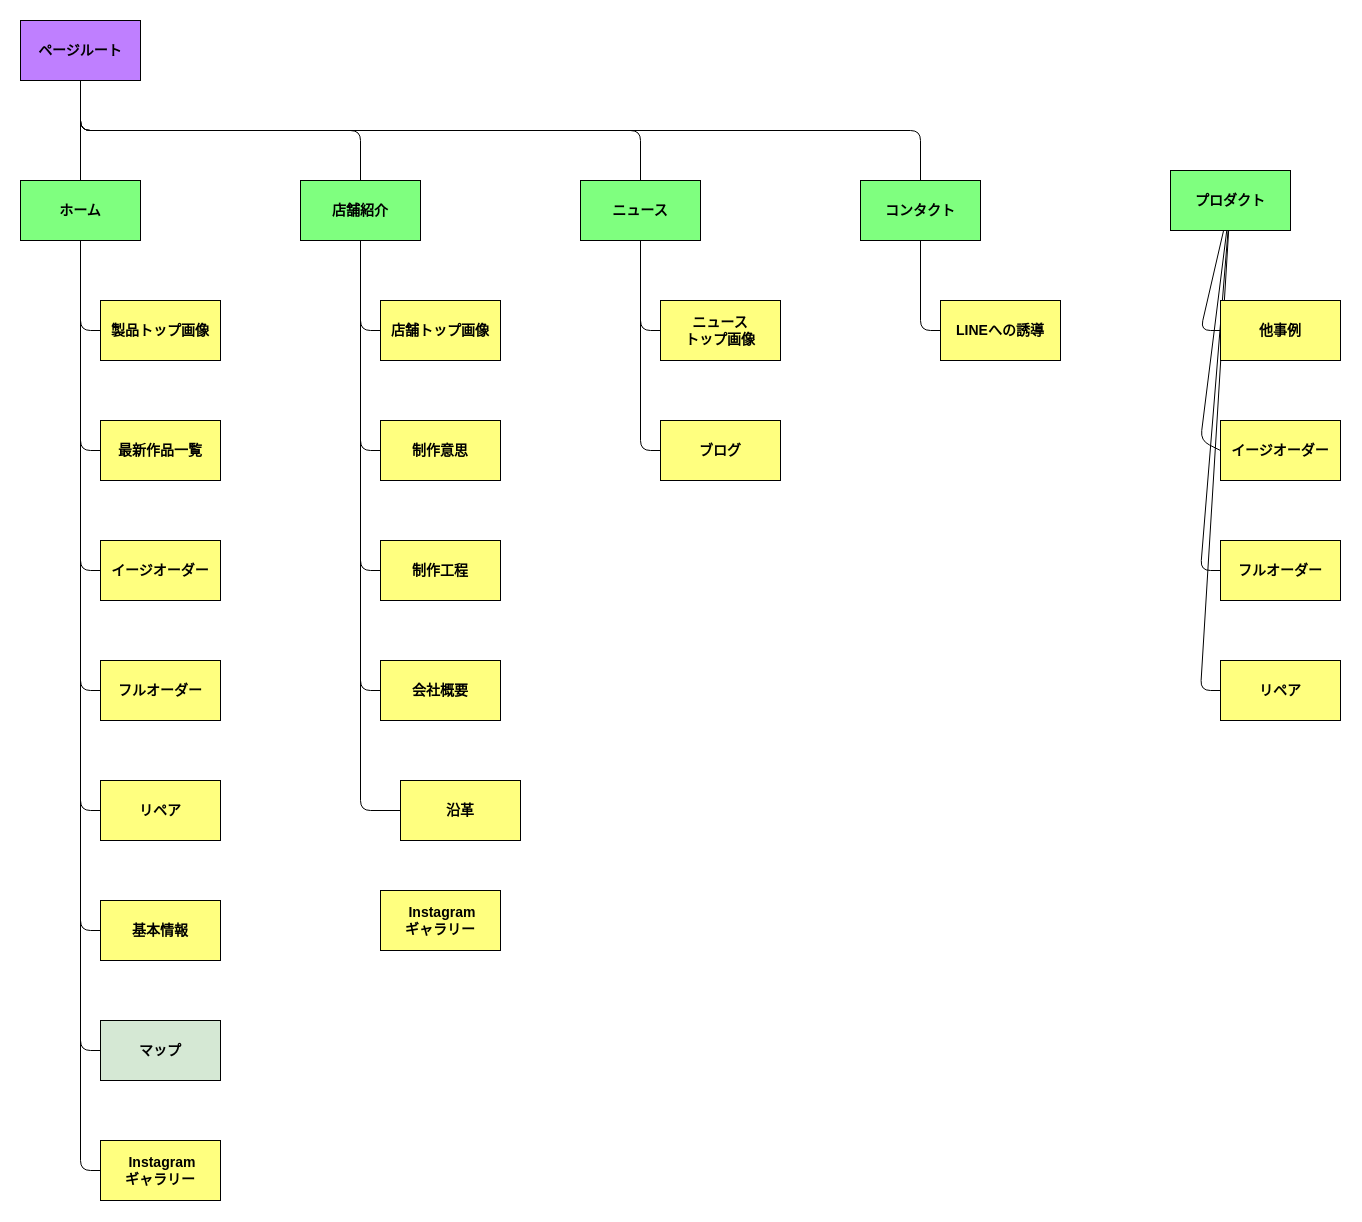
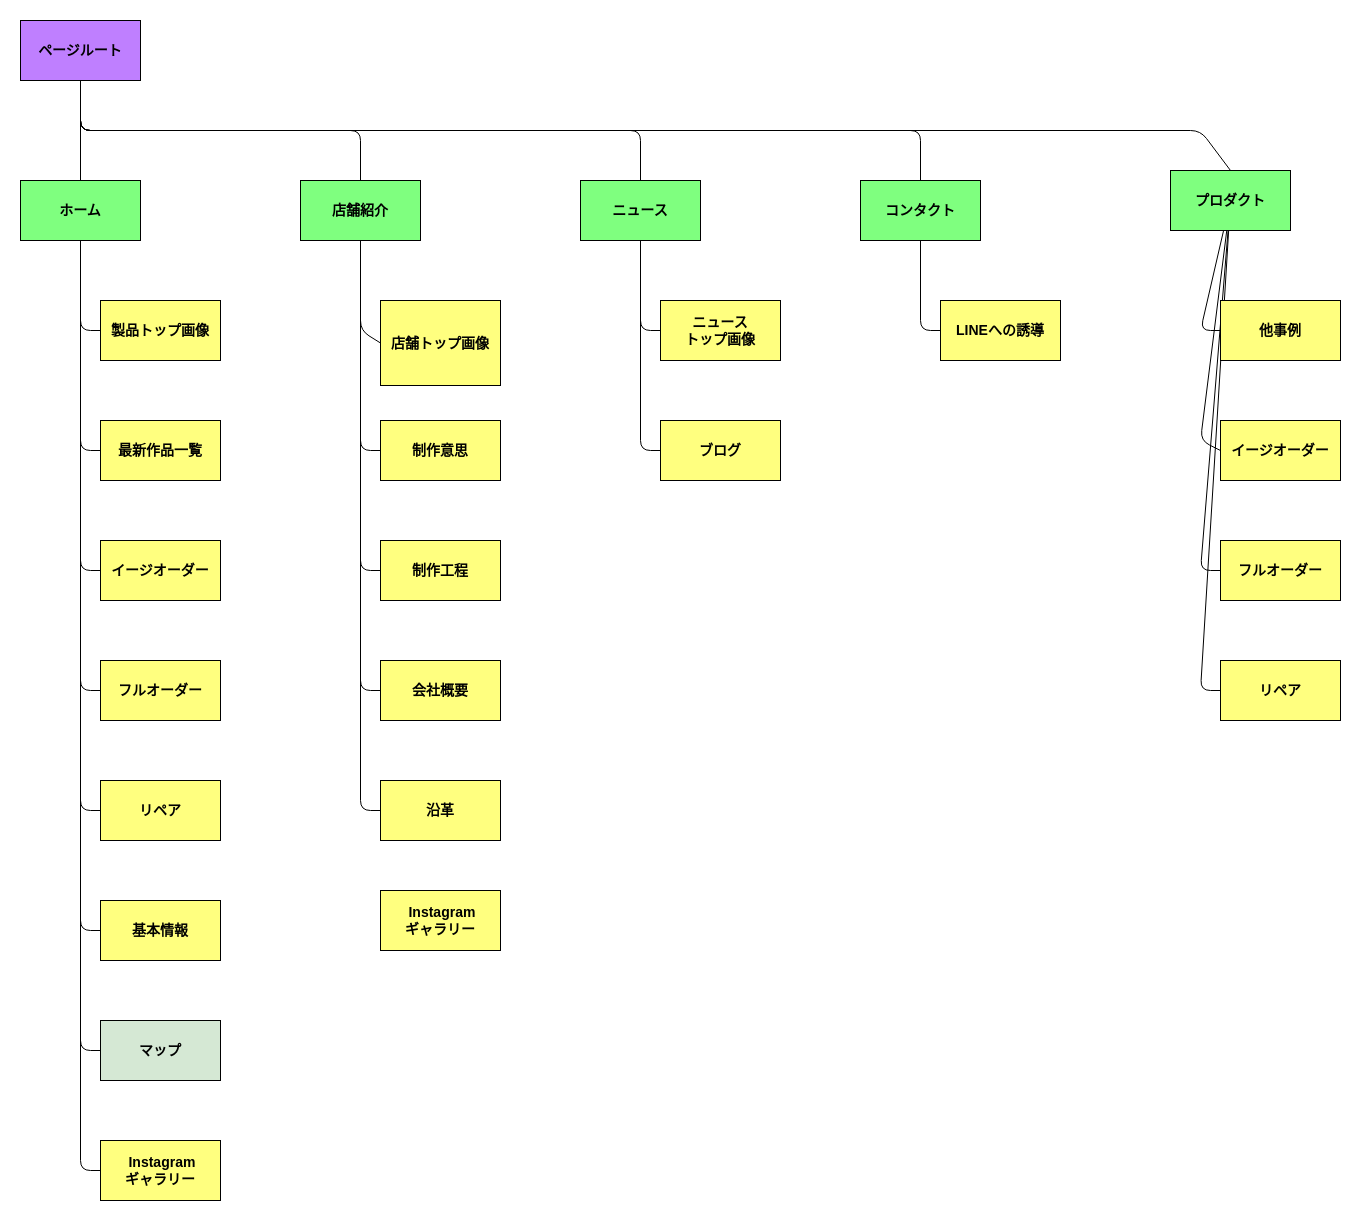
edge "ページルート" -- "プロダクト": added
node "店舗トップ画像": size 120x60 -> 120x85
node "沿革": moved (461, 811) -> (441, 811)
